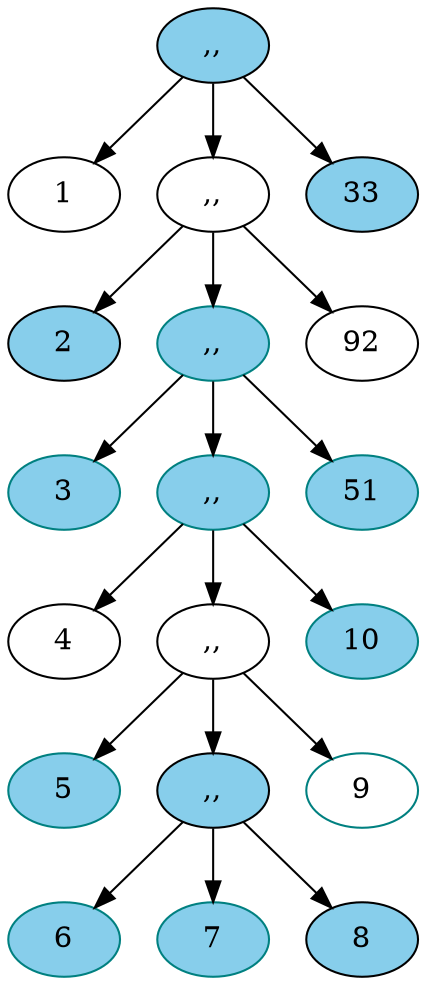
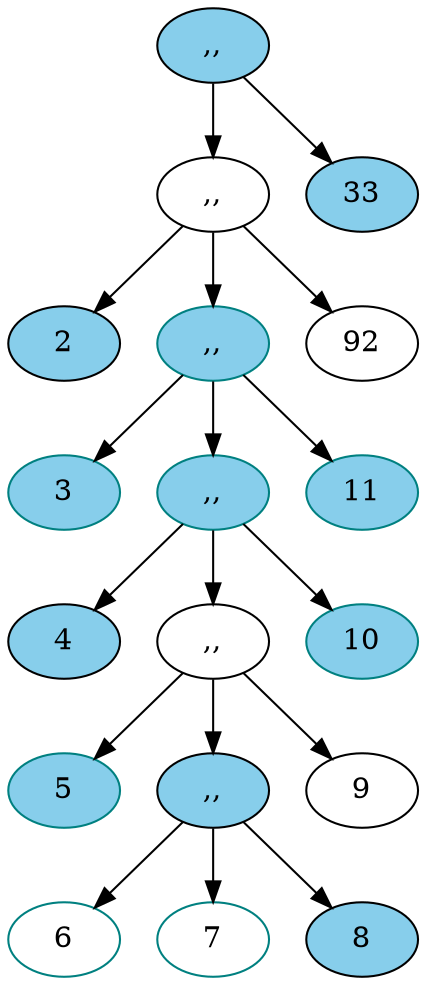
node "1": removed
node "51": label "51" -> "11"
node "4": fillcolor white -> skyblue
node "9": color teal -> black
node "6": fillcolor skyblue -> white
node "7": fillcolor skyblue -> white
